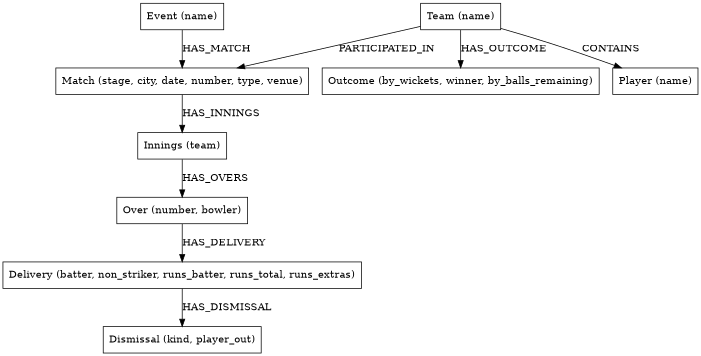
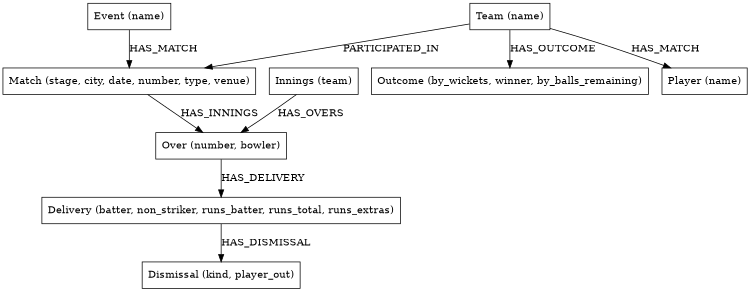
edge "Team (name)" -> "Player (name)": label "CONTAINS" -> "HAS_MATCH"
edge "Match (stage, city, date, number, type, venue)" -> "Innings (team)": now "Match (stage, city, date, number, type, venue)" -> "Over (number, bowler)"
